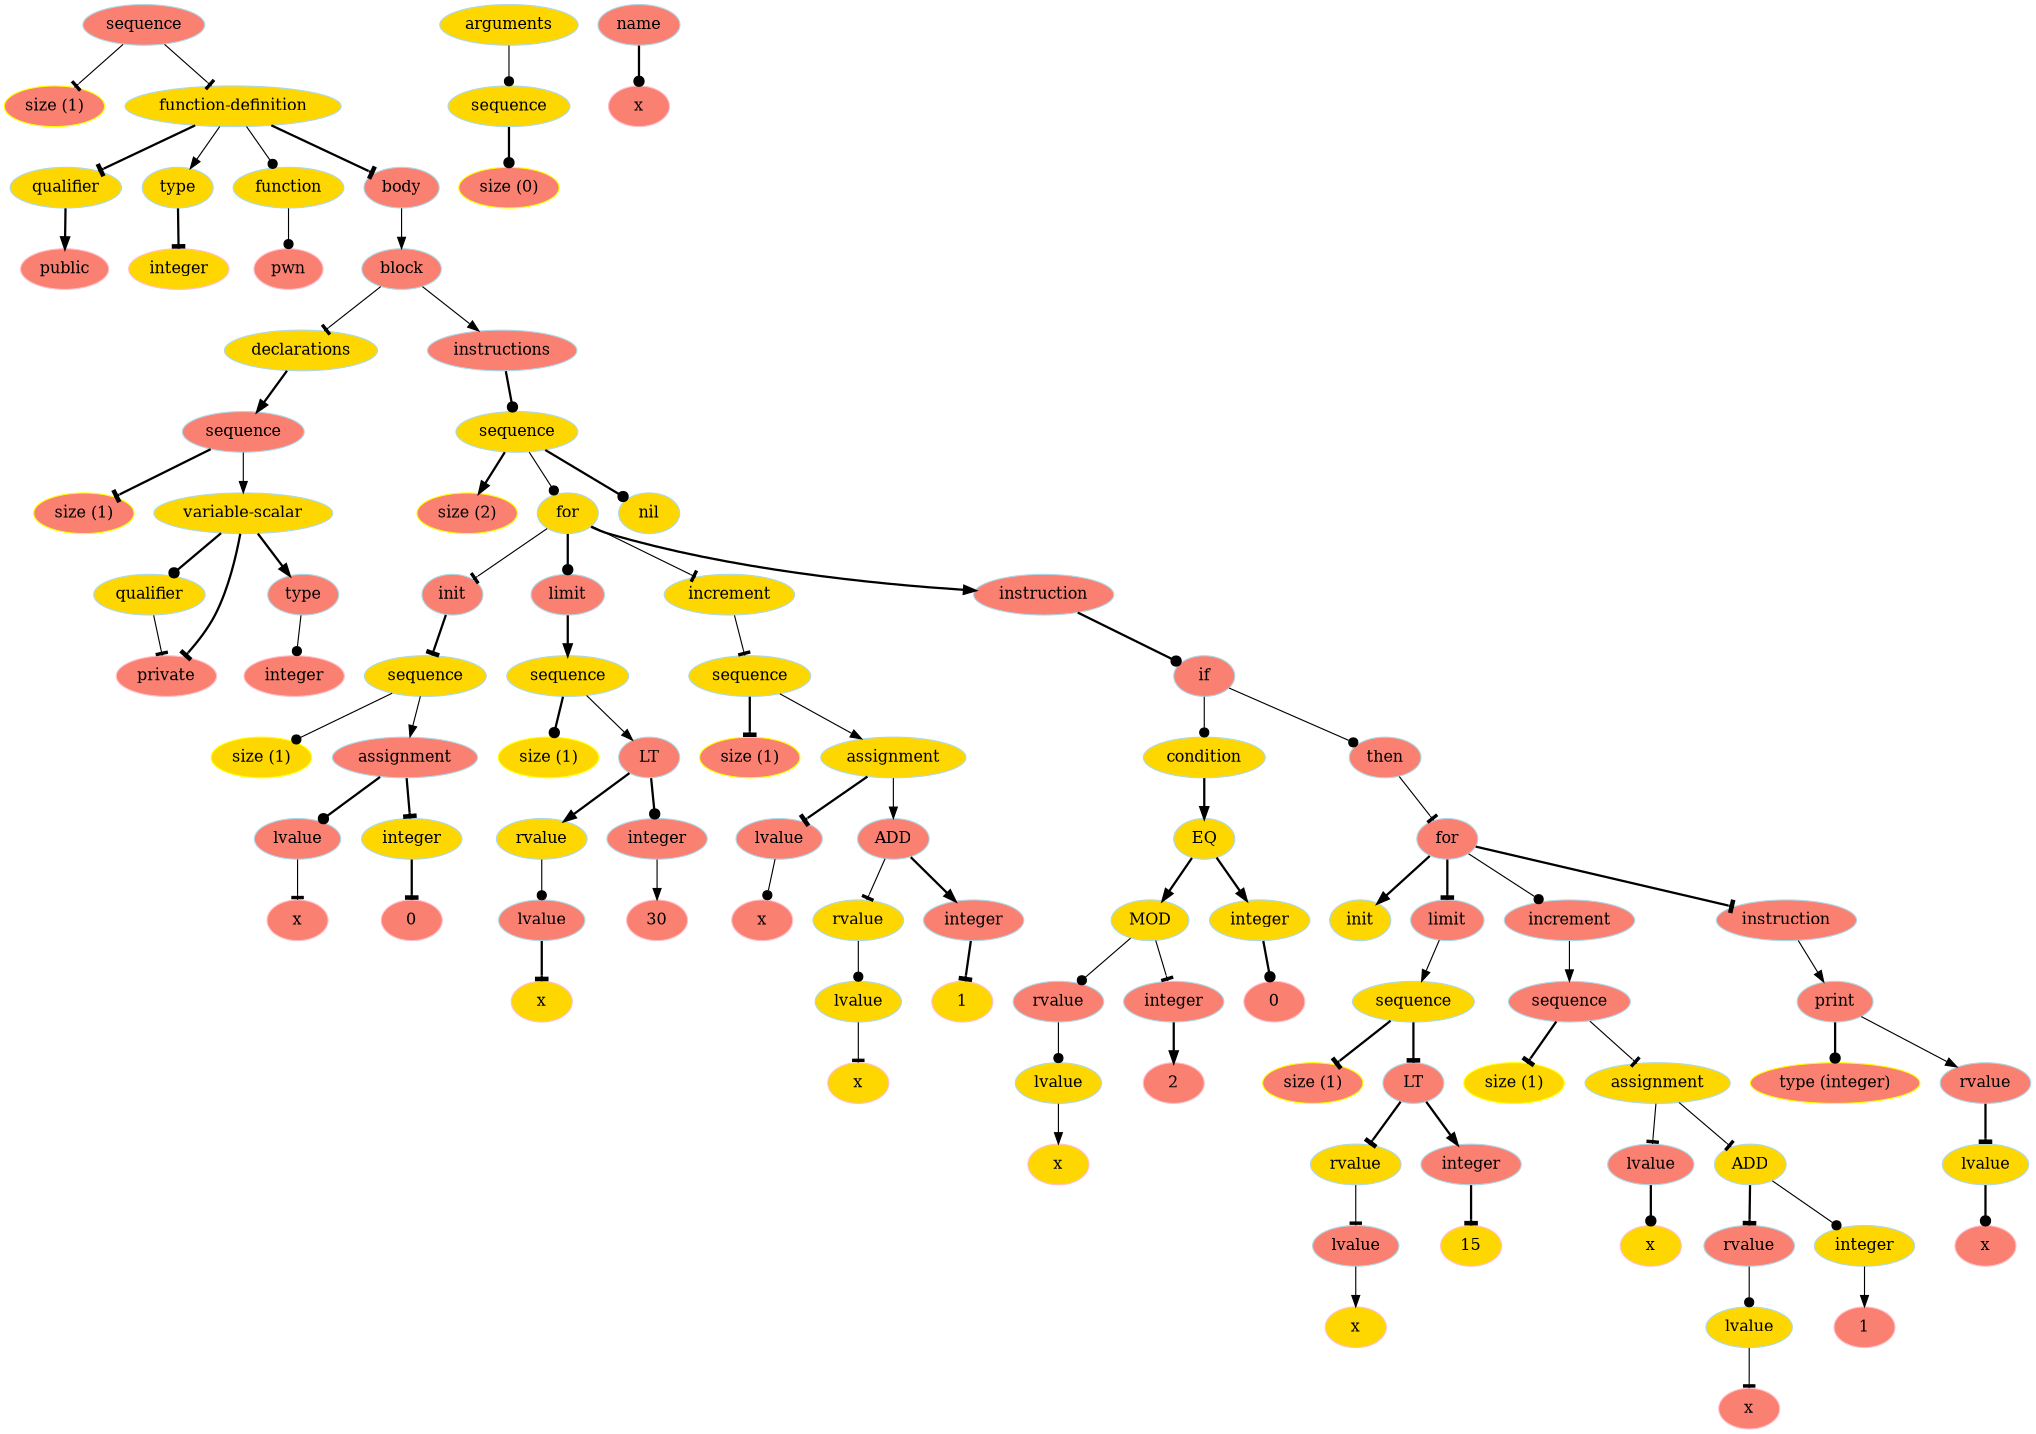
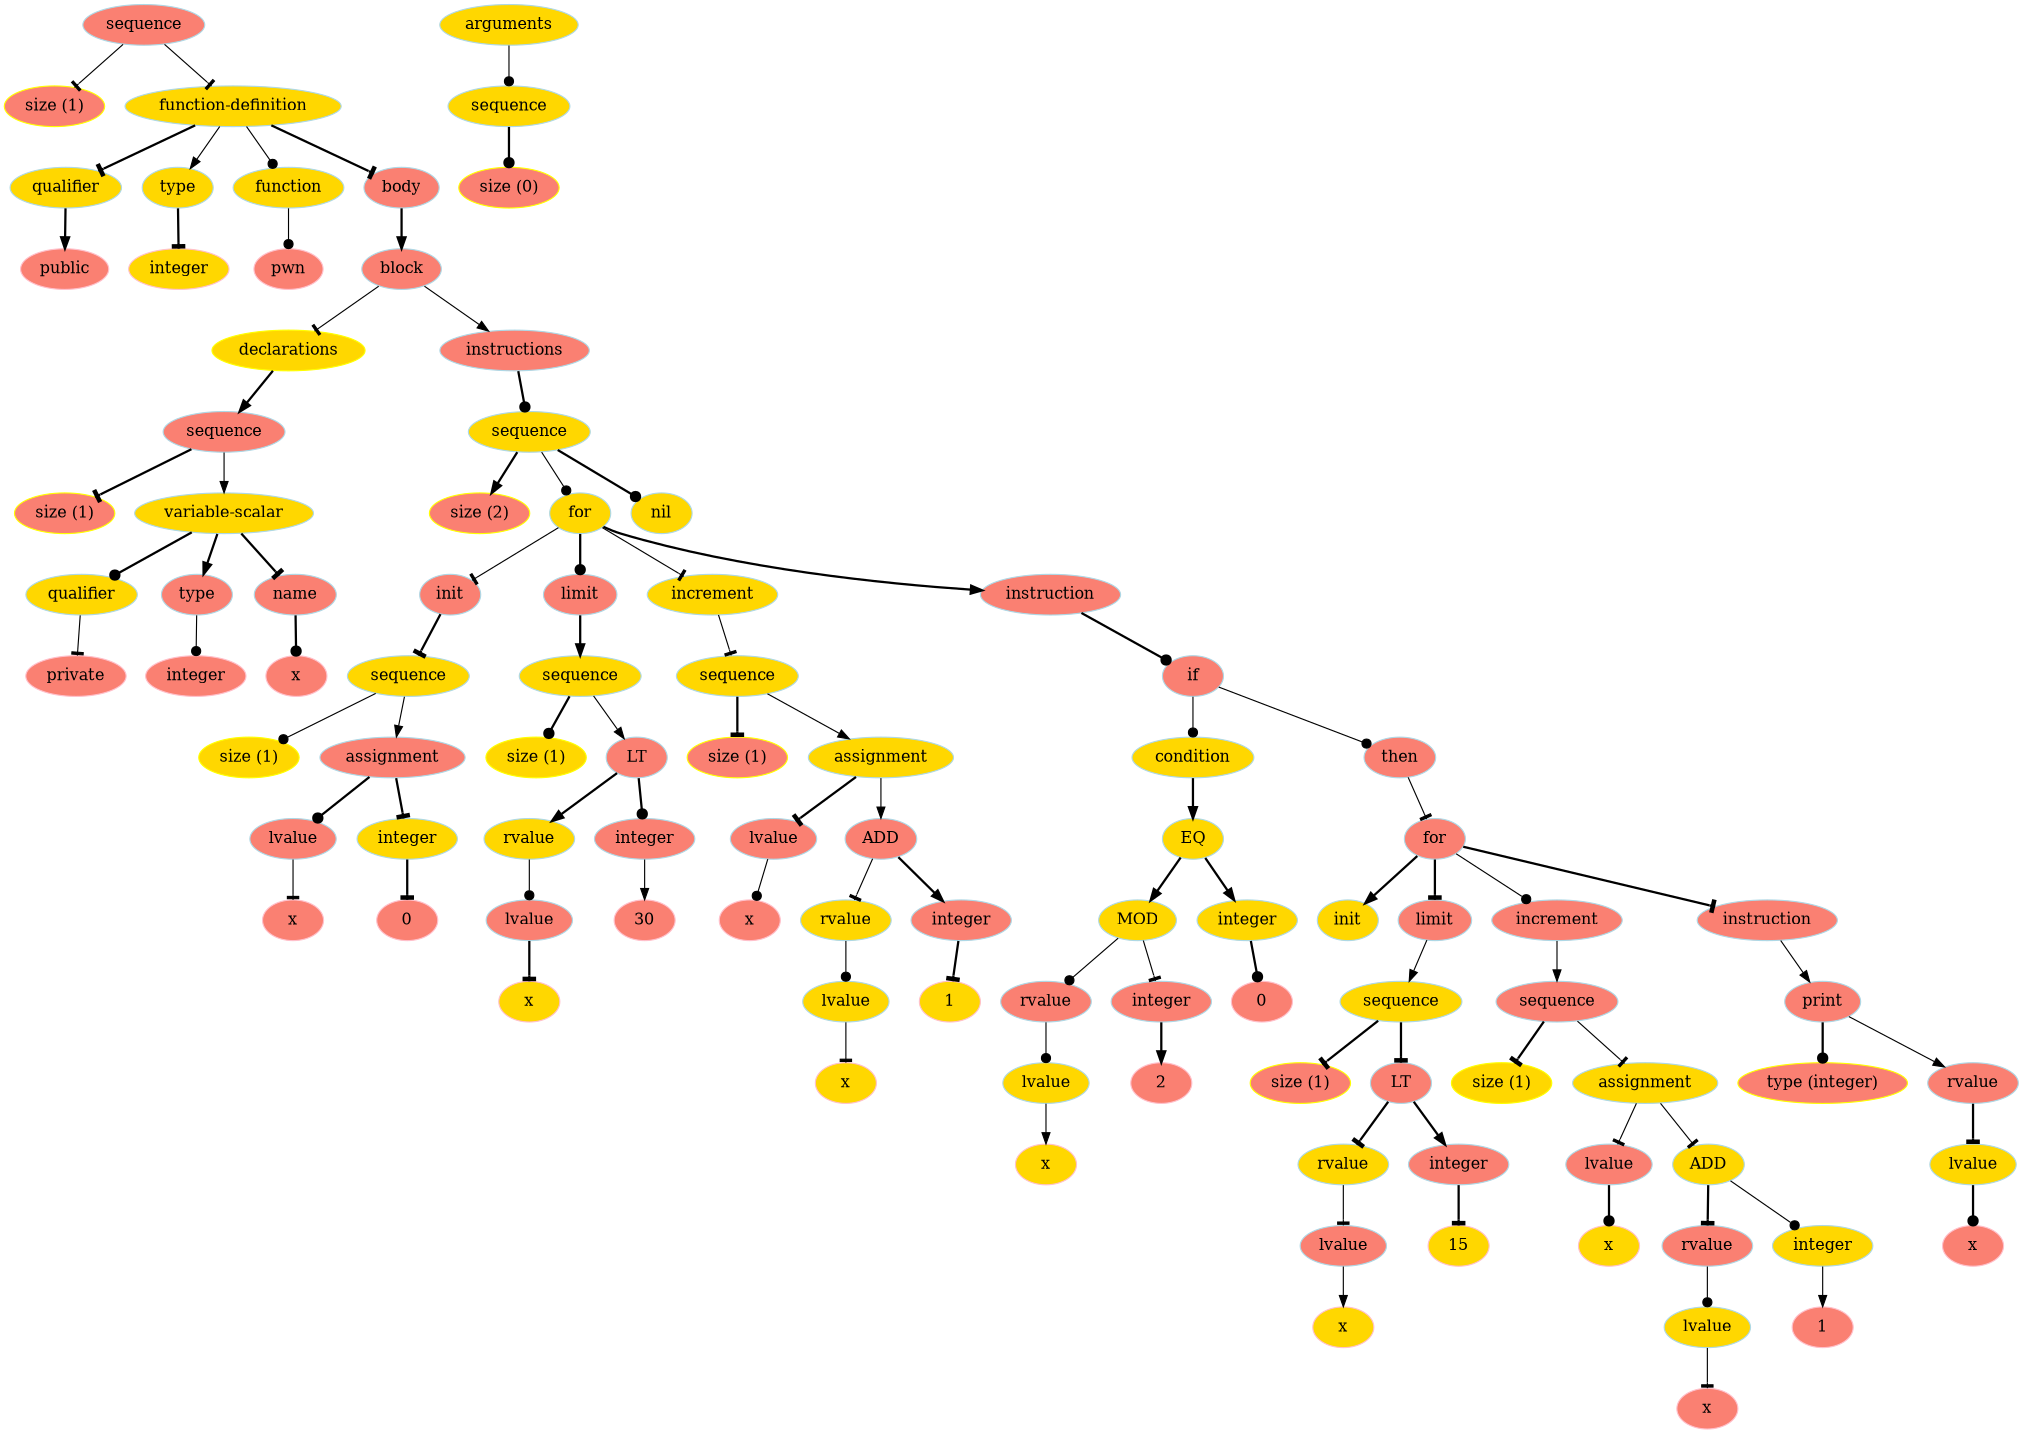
edge "body" -> "block": style solid -> bold
node "declarations": color lightblue -> yellow
edge "variable-scalar" -> "private": now "variable-scalar" -> "name"
